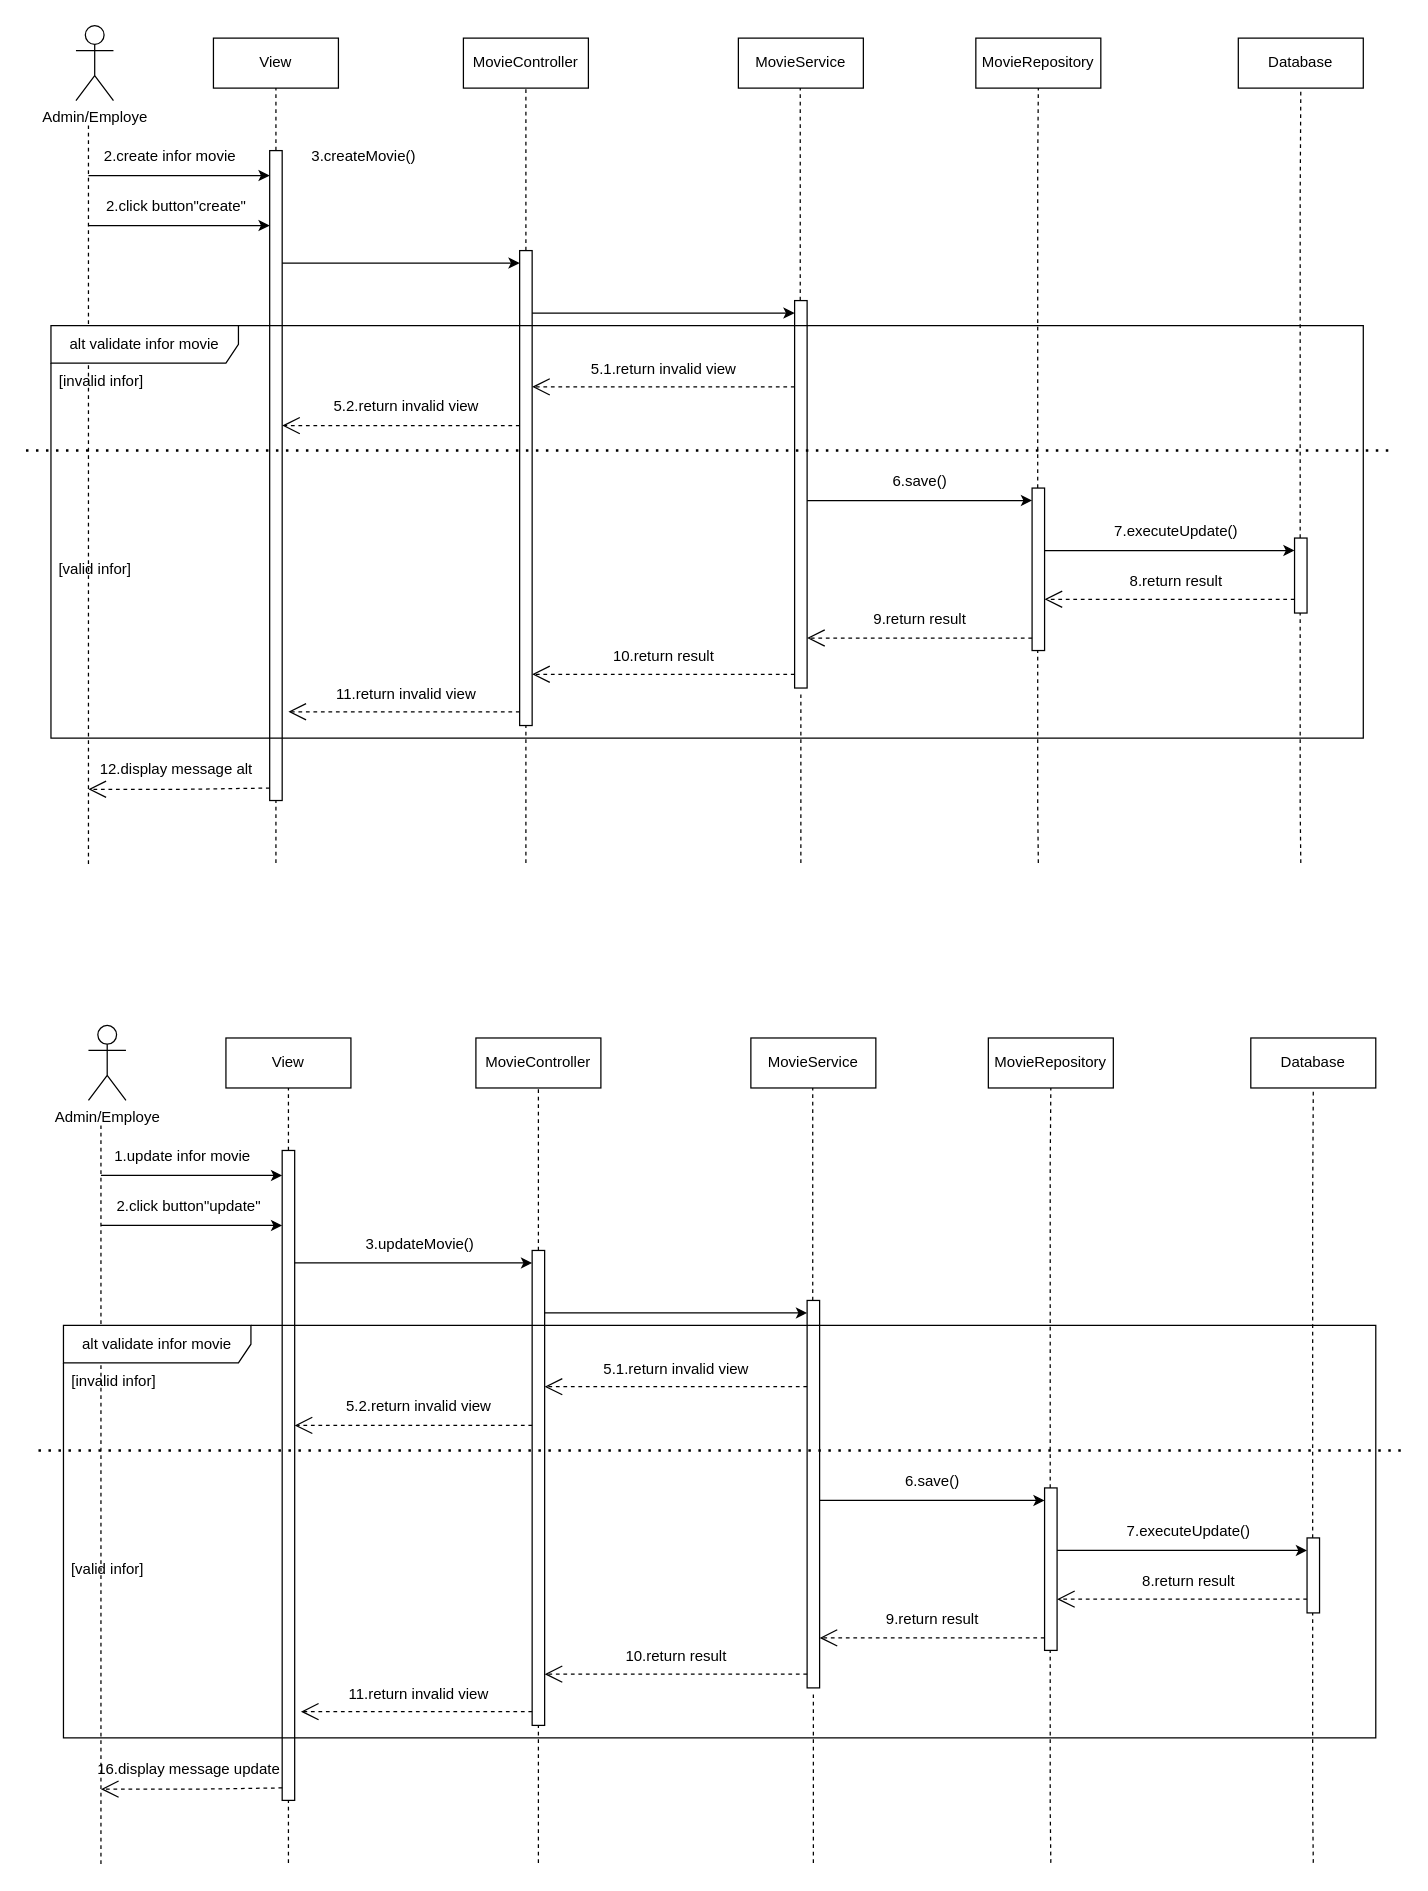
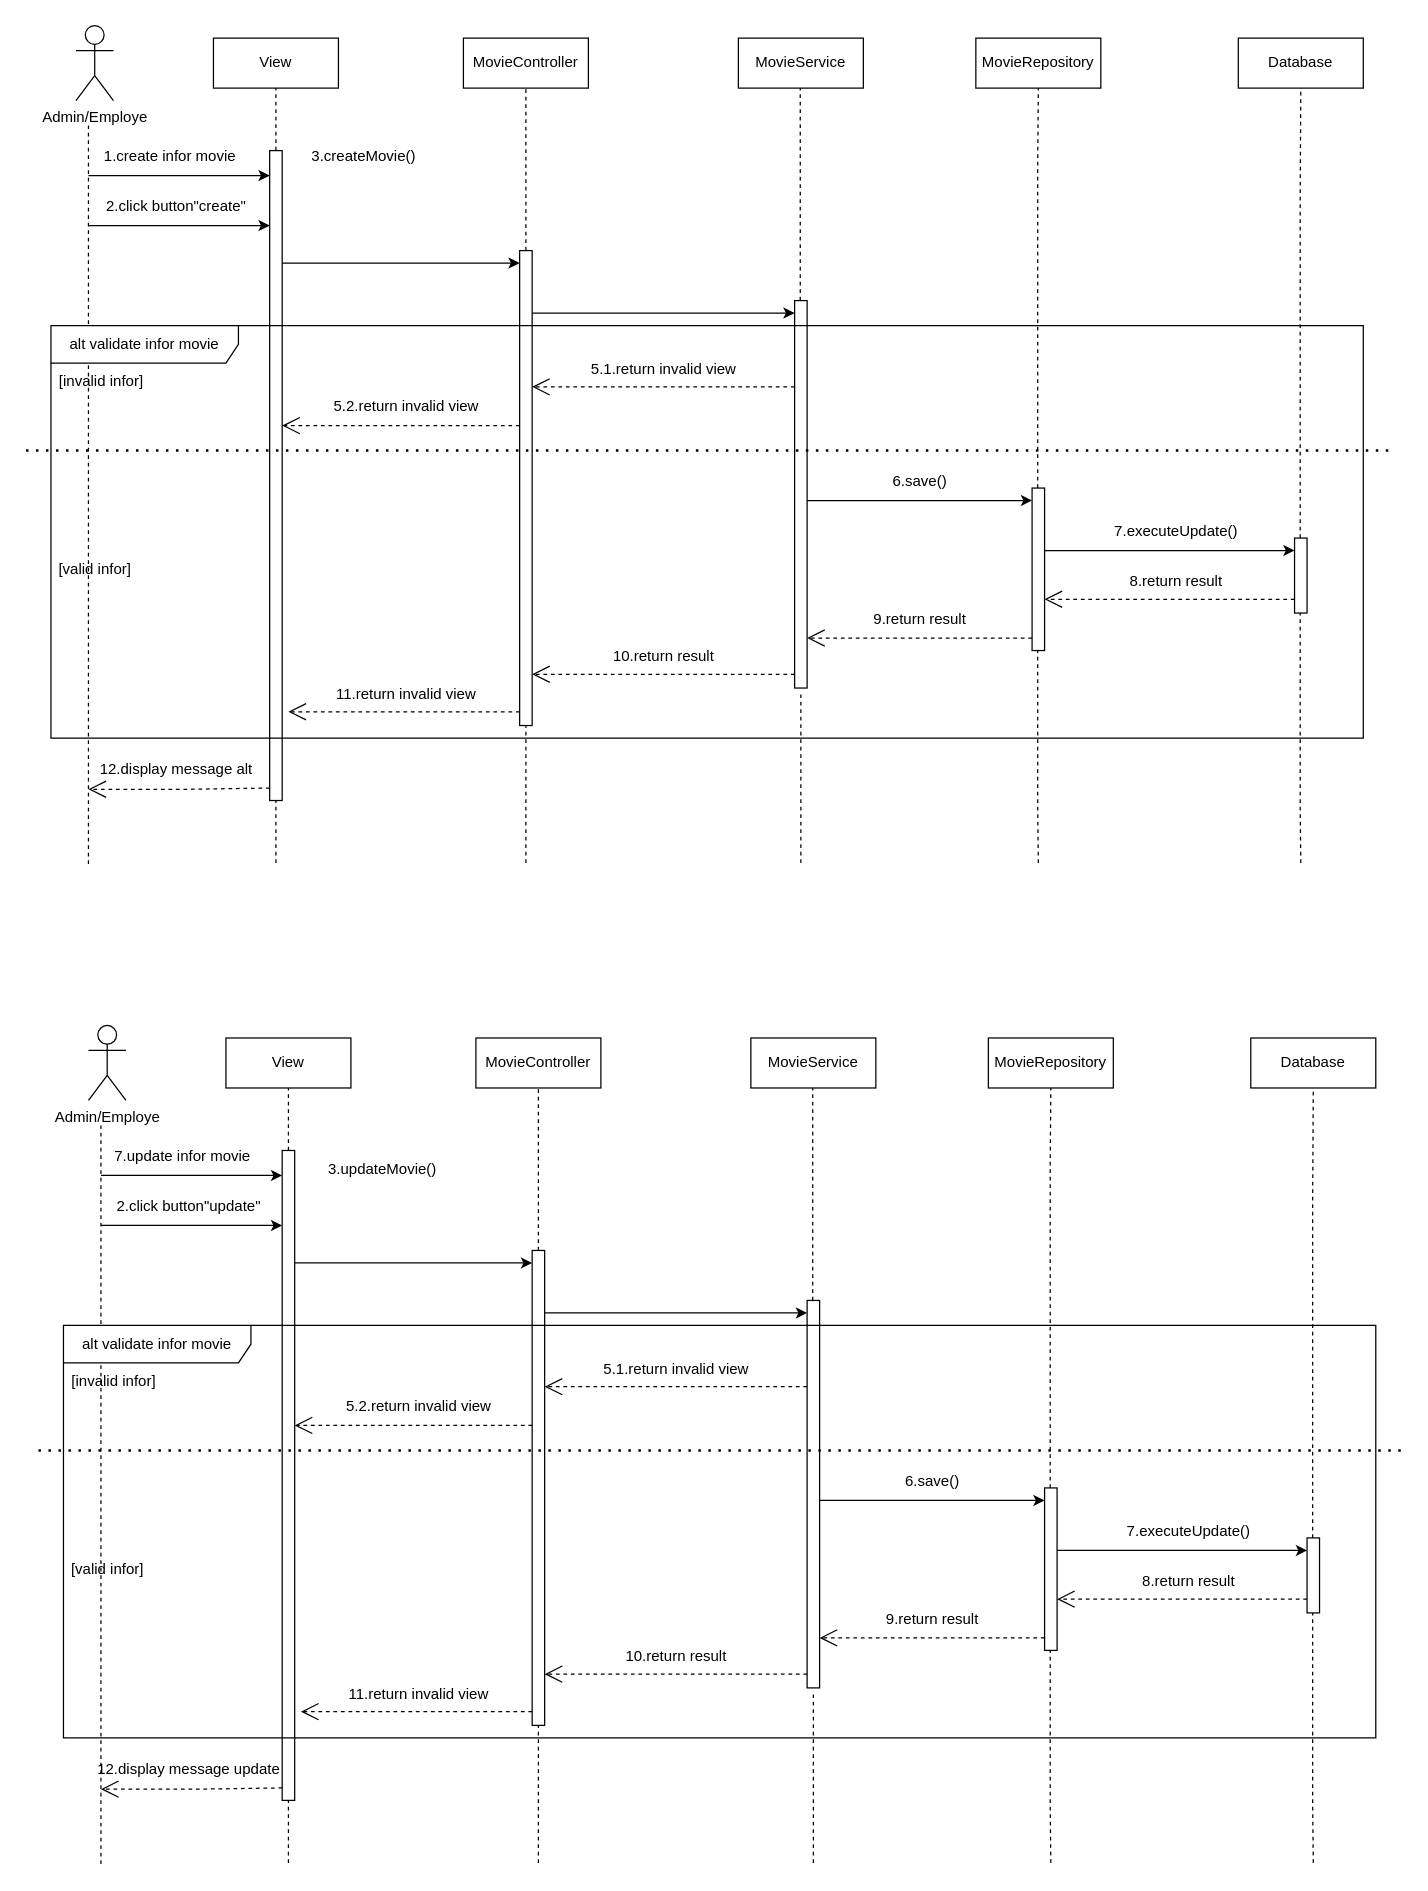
node "2.create infor movie": label "2.create infor movie" -> "1.create infor movie"
node "1.update infor movie": label "1.update infor movie" -> "7.update infor movie"
node "3.updateMovie()": moved (419, 1244) -> (382, 1169)
node "16.display message update": label "16.display message update" -> "12.display message update"
